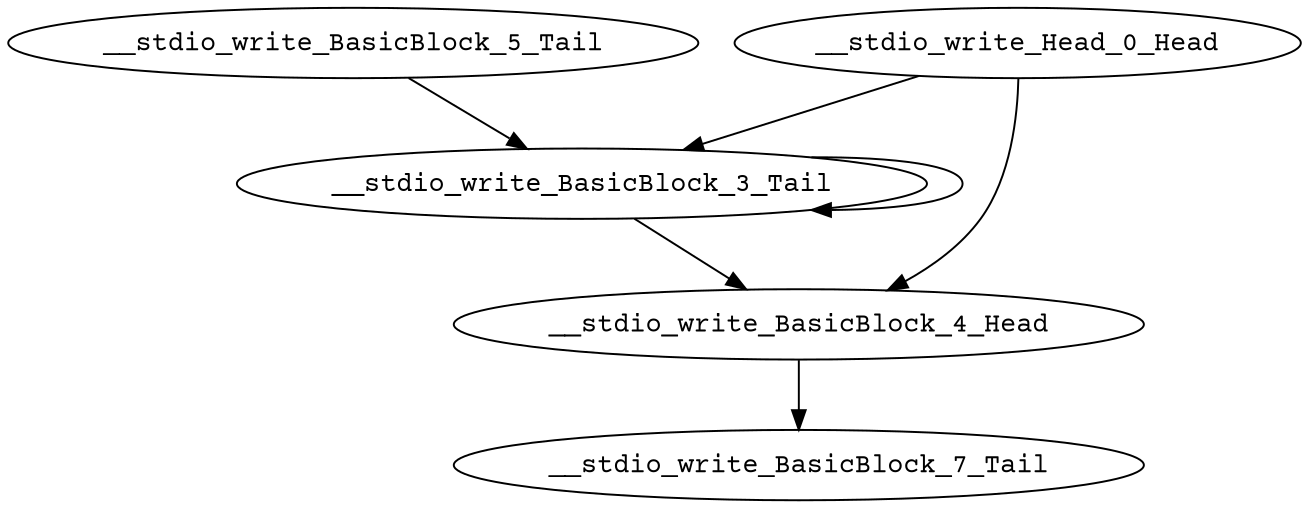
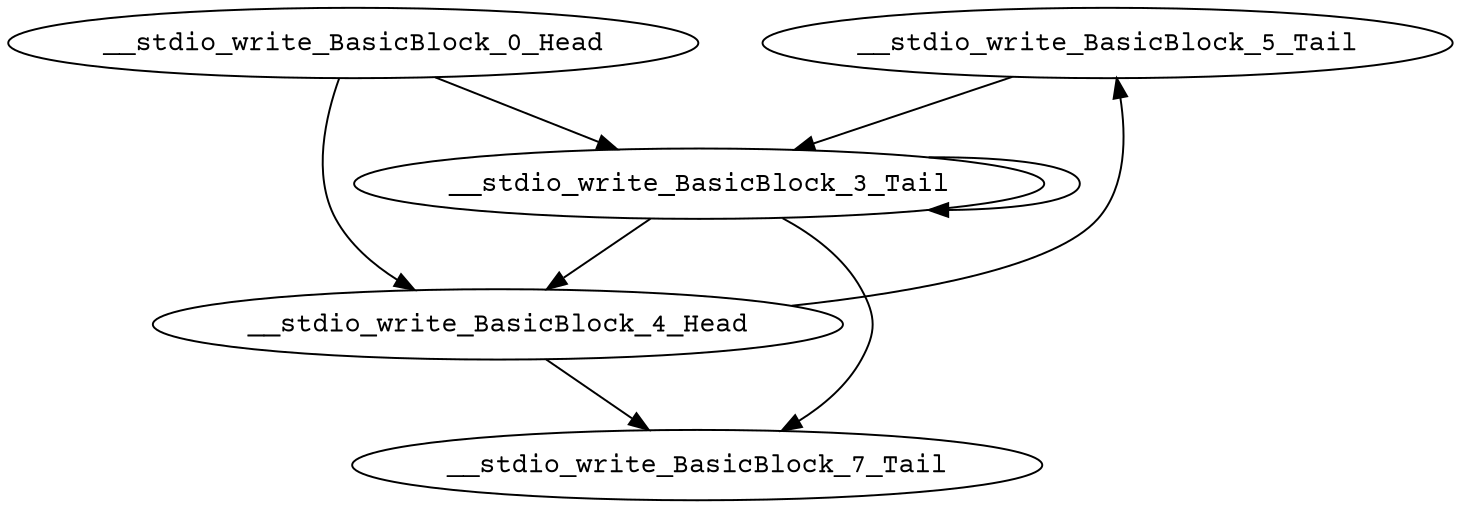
node "__stdio_write_Head_0_Head": label "__stdio_write_Head_0_Head" -> "__stdio_write_BasicBlock_0_Head"
edge "__stdio_write_BasicBlock_4_Head" -> "__stdio_write_BasicBlock_5_Tail": added
edge "__stdio_write_BasicBlock_3_Tail" -> "__stdio_write_BasicBlock_7_Tail": added
